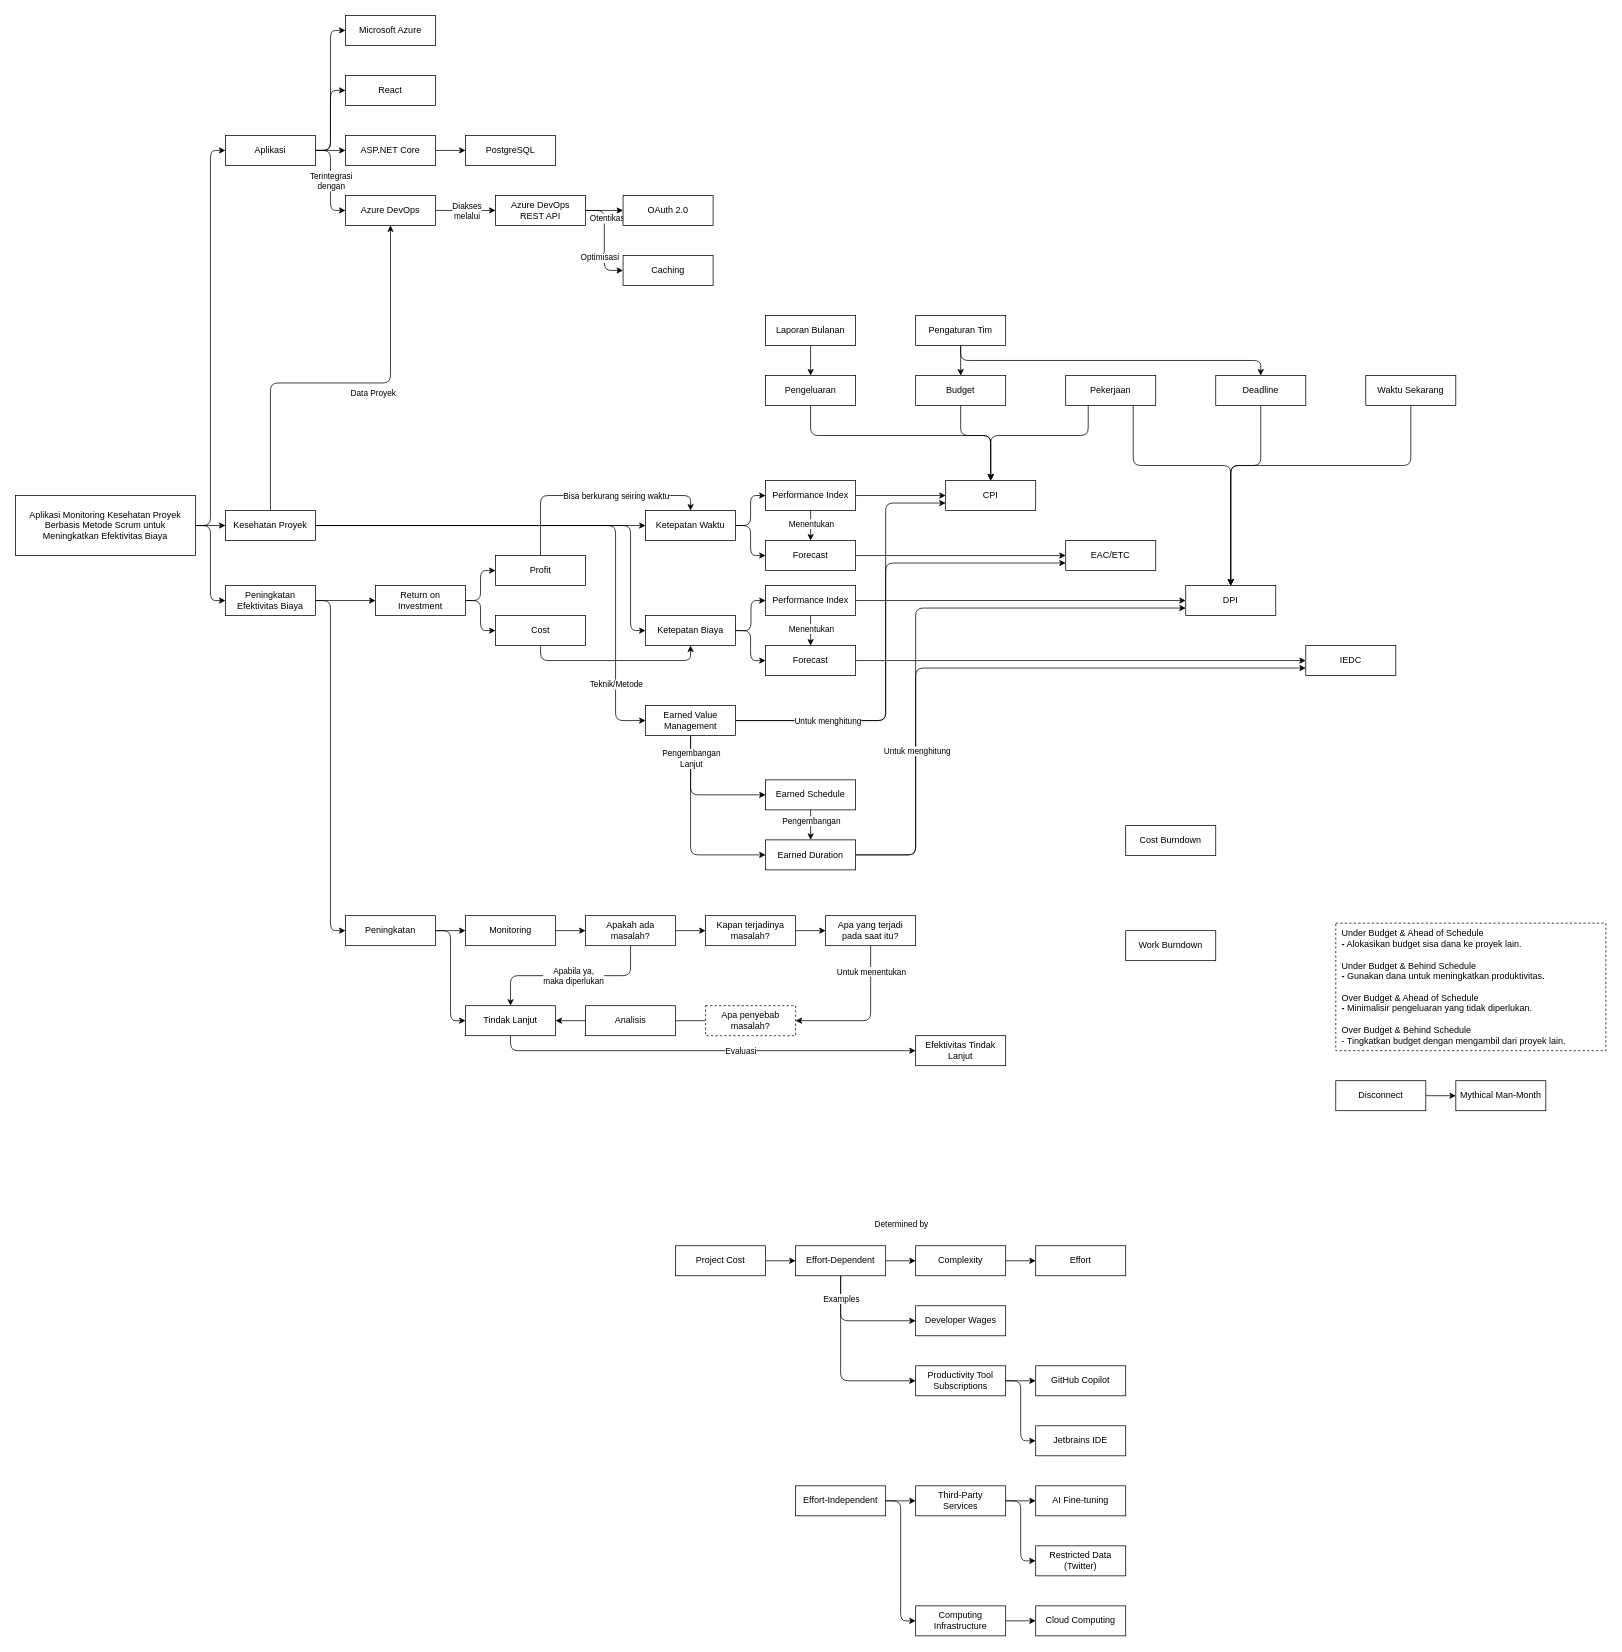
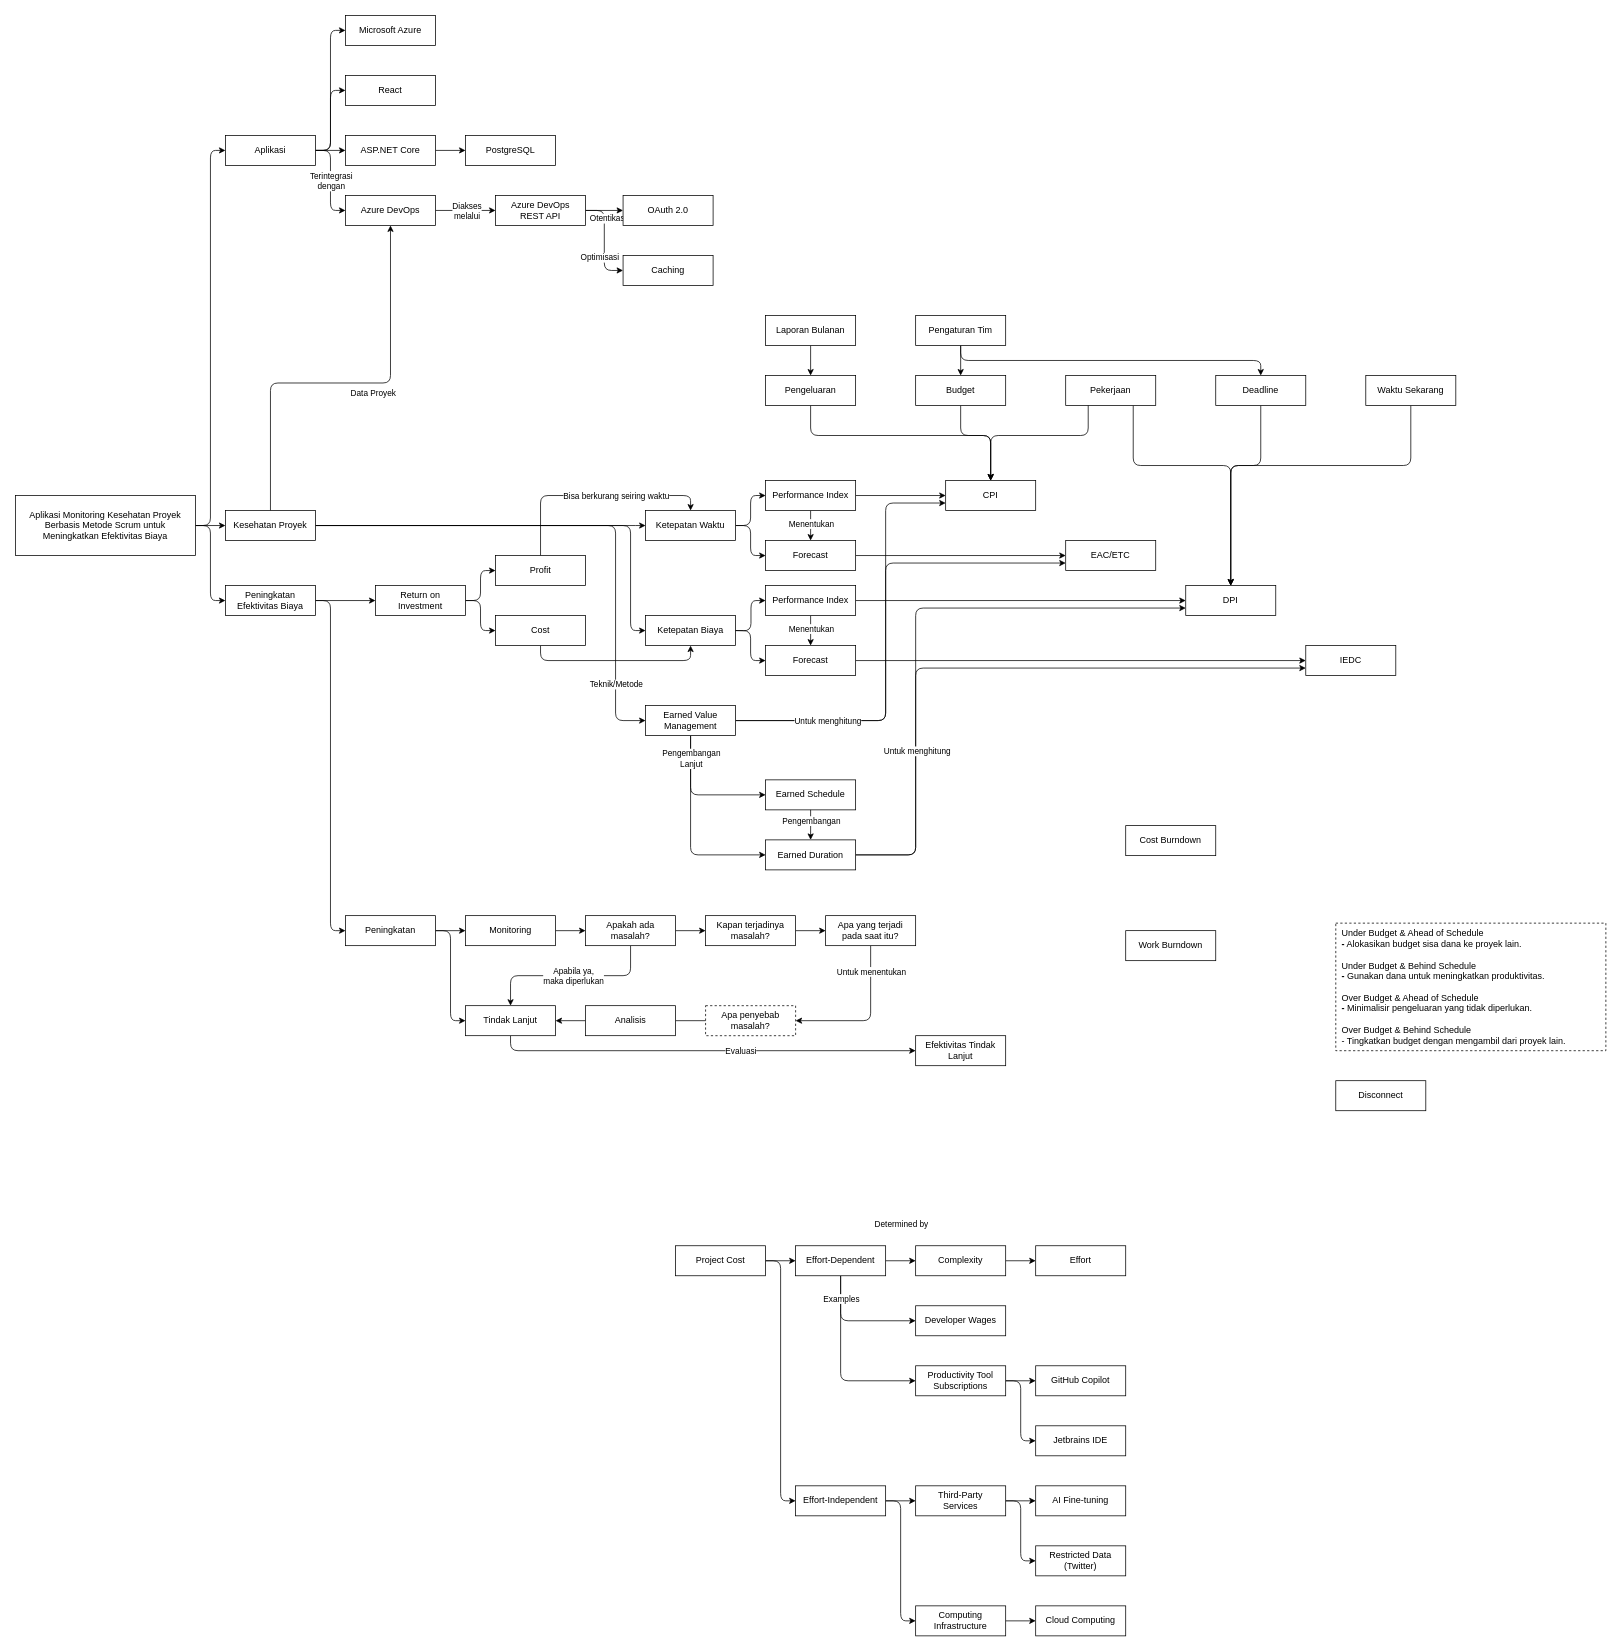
edge "Disconnect" -> "Mythical Man-Month": removed
node "Mythical Man-Month": removed
edge "Project Cost" -> "Effort-Independent": added
